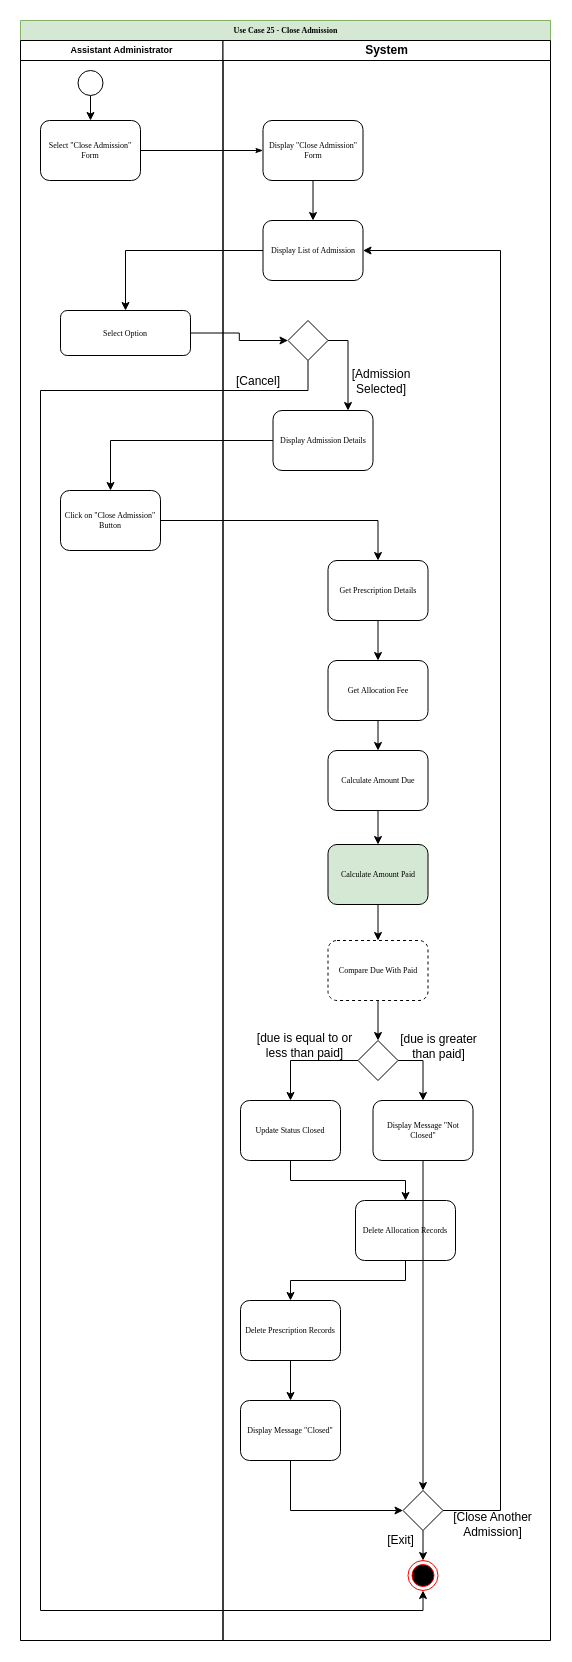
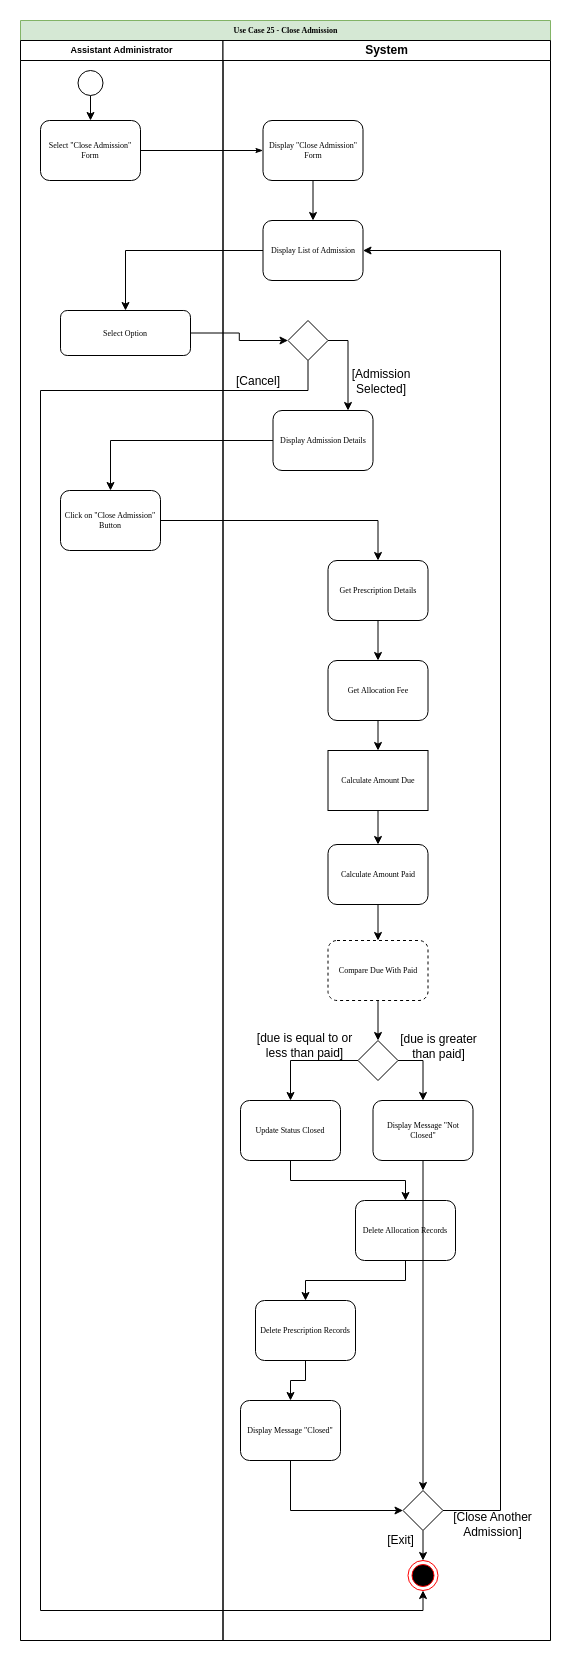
node "Calculate Amount Due": shape rounded rectangle -> rectangle
node "Calculate Amount Paid": fillcolor #d5e8d4 -> #ffffff
node "Delete Prescription Records": moved (291, 1331) -> (306, 1331)
